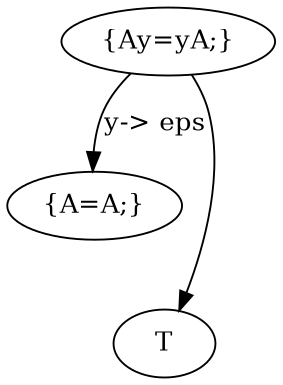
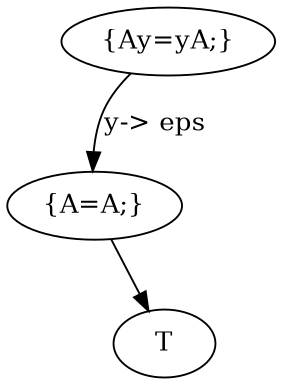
edge "{Ay=yA;}" -> "T": now "{A=A;}" -> "T"
